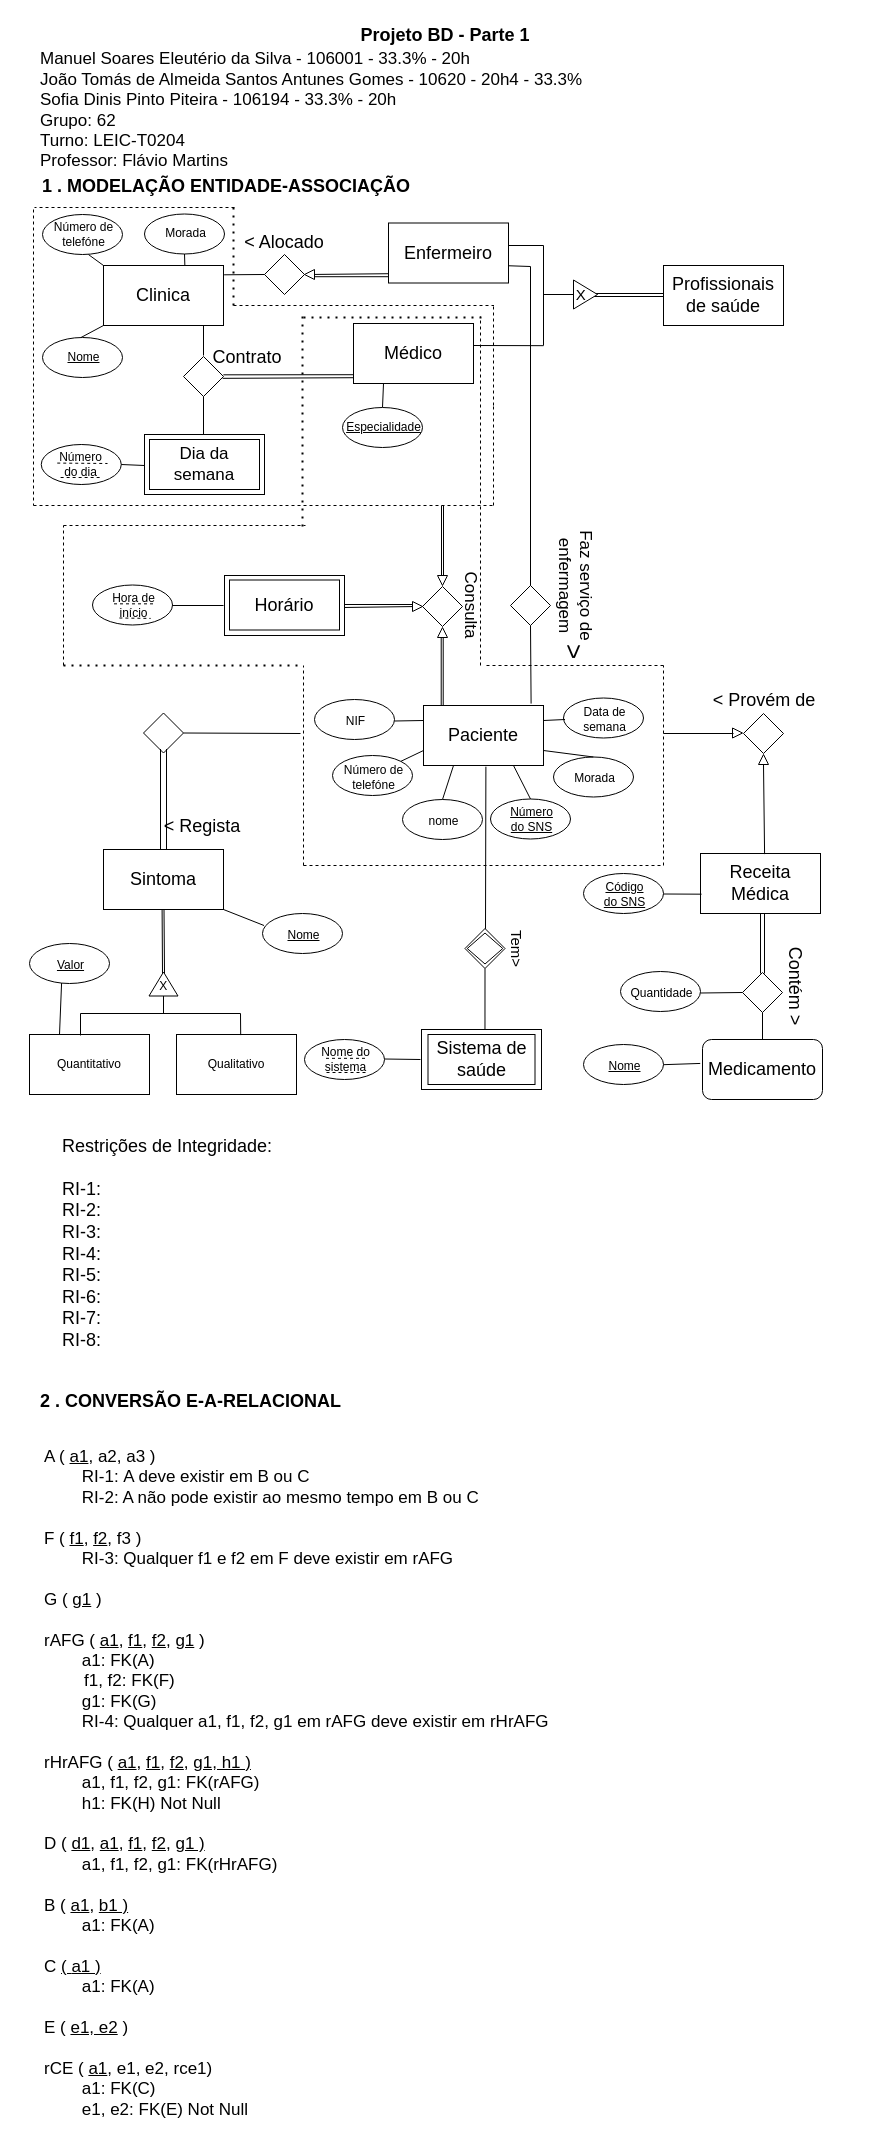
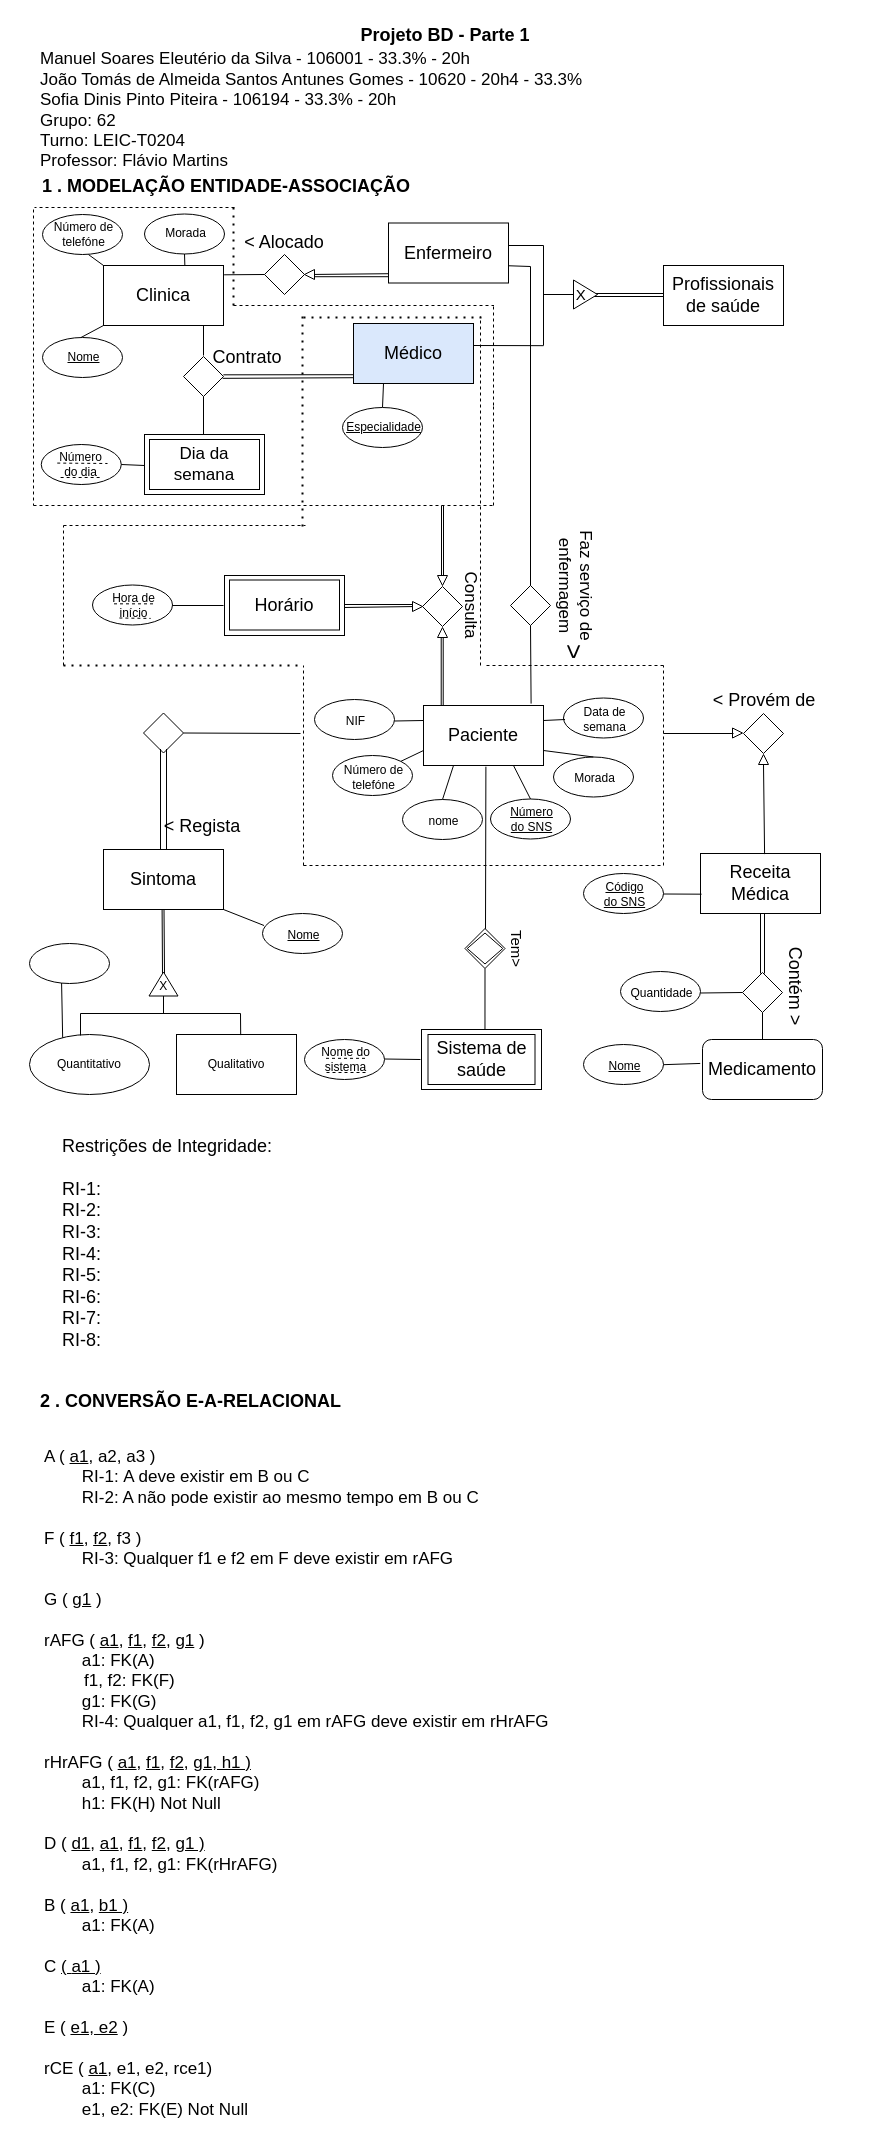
node "Médico": fillcolor #ffffff -> #dae8fc
node "Valor": removed
node "Quantitativo": shape rectangle -> ellipse
